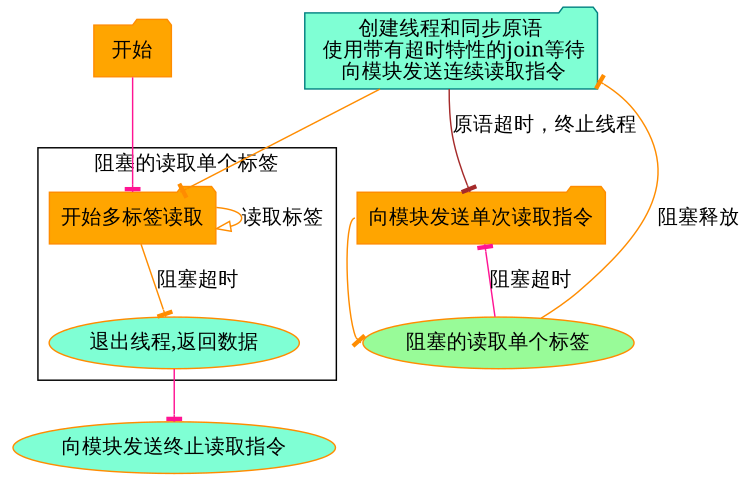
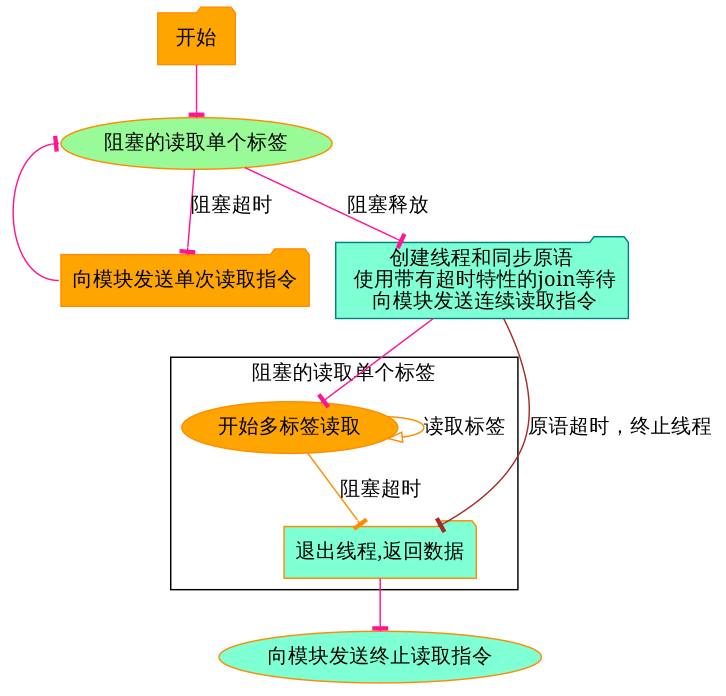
edge "开始" -> "开始多标签读取": now "开始" -> "阻塞的读取单个标签"
edge "创建线程和同步原语 使用带有超时特性的join等待 向模块发送连续读取指令" -> "向模块发送单次读取指令": now "创建线程和同步原语 使用带有超时特性的join等待 向模块发送连续读取指令" -> "退出线程,返回数据"
edge "创建线程和同步原语 使用带有超时特性的join等待 向模块发送连续读取指令" -> "开始多标签读取": color darkorange -> deeppink
edge "阻塞的读取单个标签" -> "创建线程和同步原语 使用带有超时特性的join等待 向模块发送连续读取指令": color darkorange -> deeppink
node "开始多标签读取": shape folder -> ellipse
edge "向模块发送单次读取指令" -> "阻塞的读取单个标签": color darkorange -> deeppink
node "退出线程,返回数据": shape ellipse -> folder
